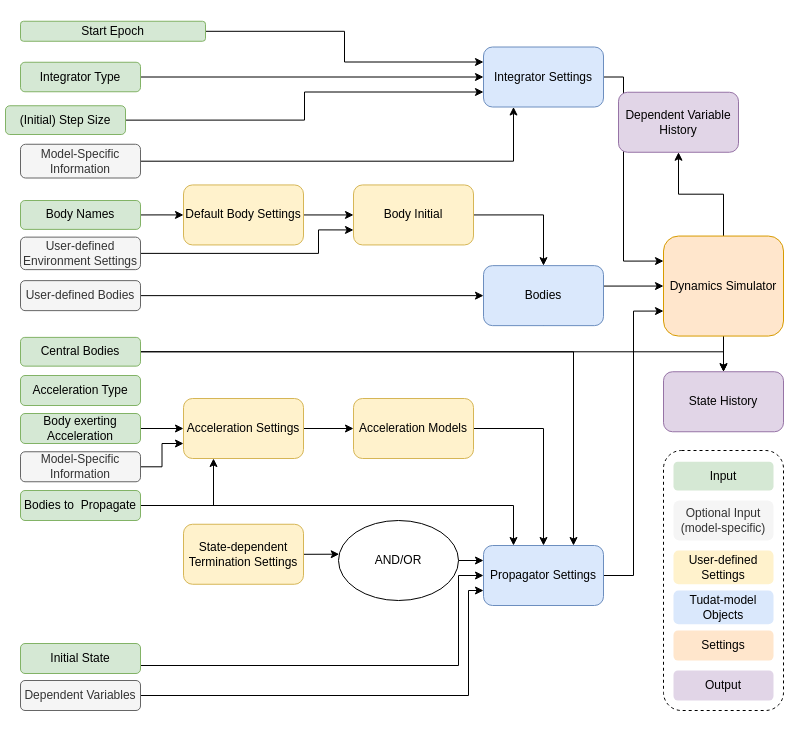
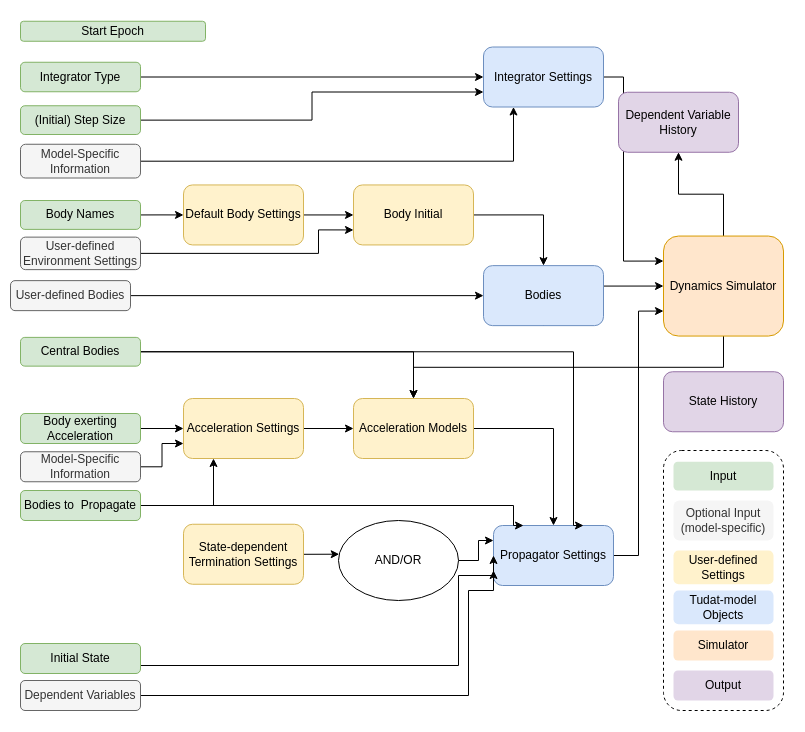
edge "Start Epoch" -> "Integrator Settings": removed
node "(Initial) Step Size": moved (66, 120) -> (81, 120)
node "User-defined Bodies": moved (81, 296) -> (71, 296)
edge "Dynamics Simulator" -> "State History": now "Dynamics Simulator" -> "Acceleration Models"
edge "Central Bodies" -> "State History": now "Central Bodies" -> "Acceleration Models"
node "Acceleration Type": removed
node "Propagator Settings": moved (544, 576) -> (554, 556)
node "Settings": label "Settings" -> "Simulator"
